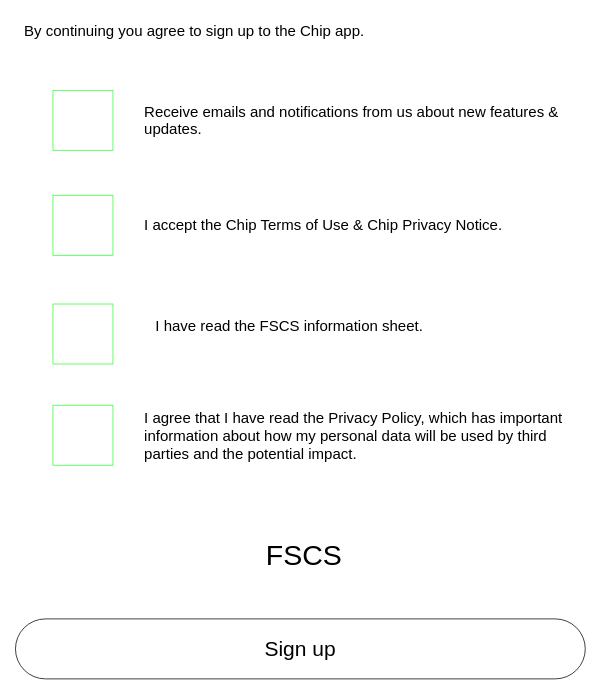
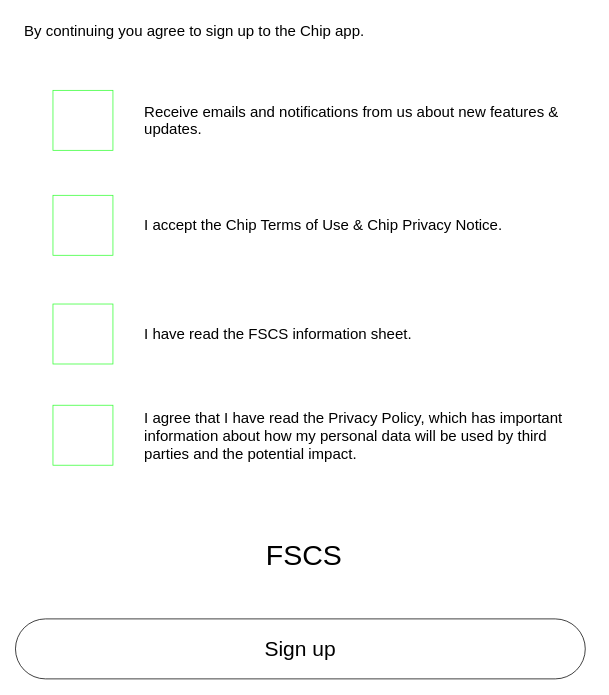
node "I have read the FSCS information sheet.": moved (379, 327) -> (368, 334)
